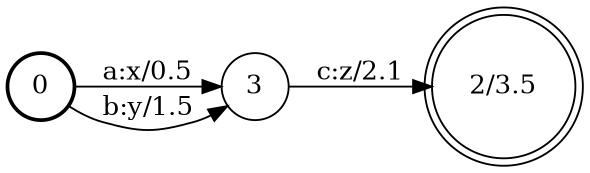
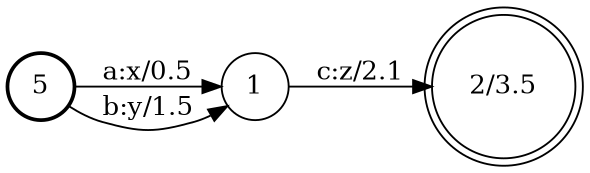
node "0": label "0" -> "5"
node "3": label "3" -> "1"
